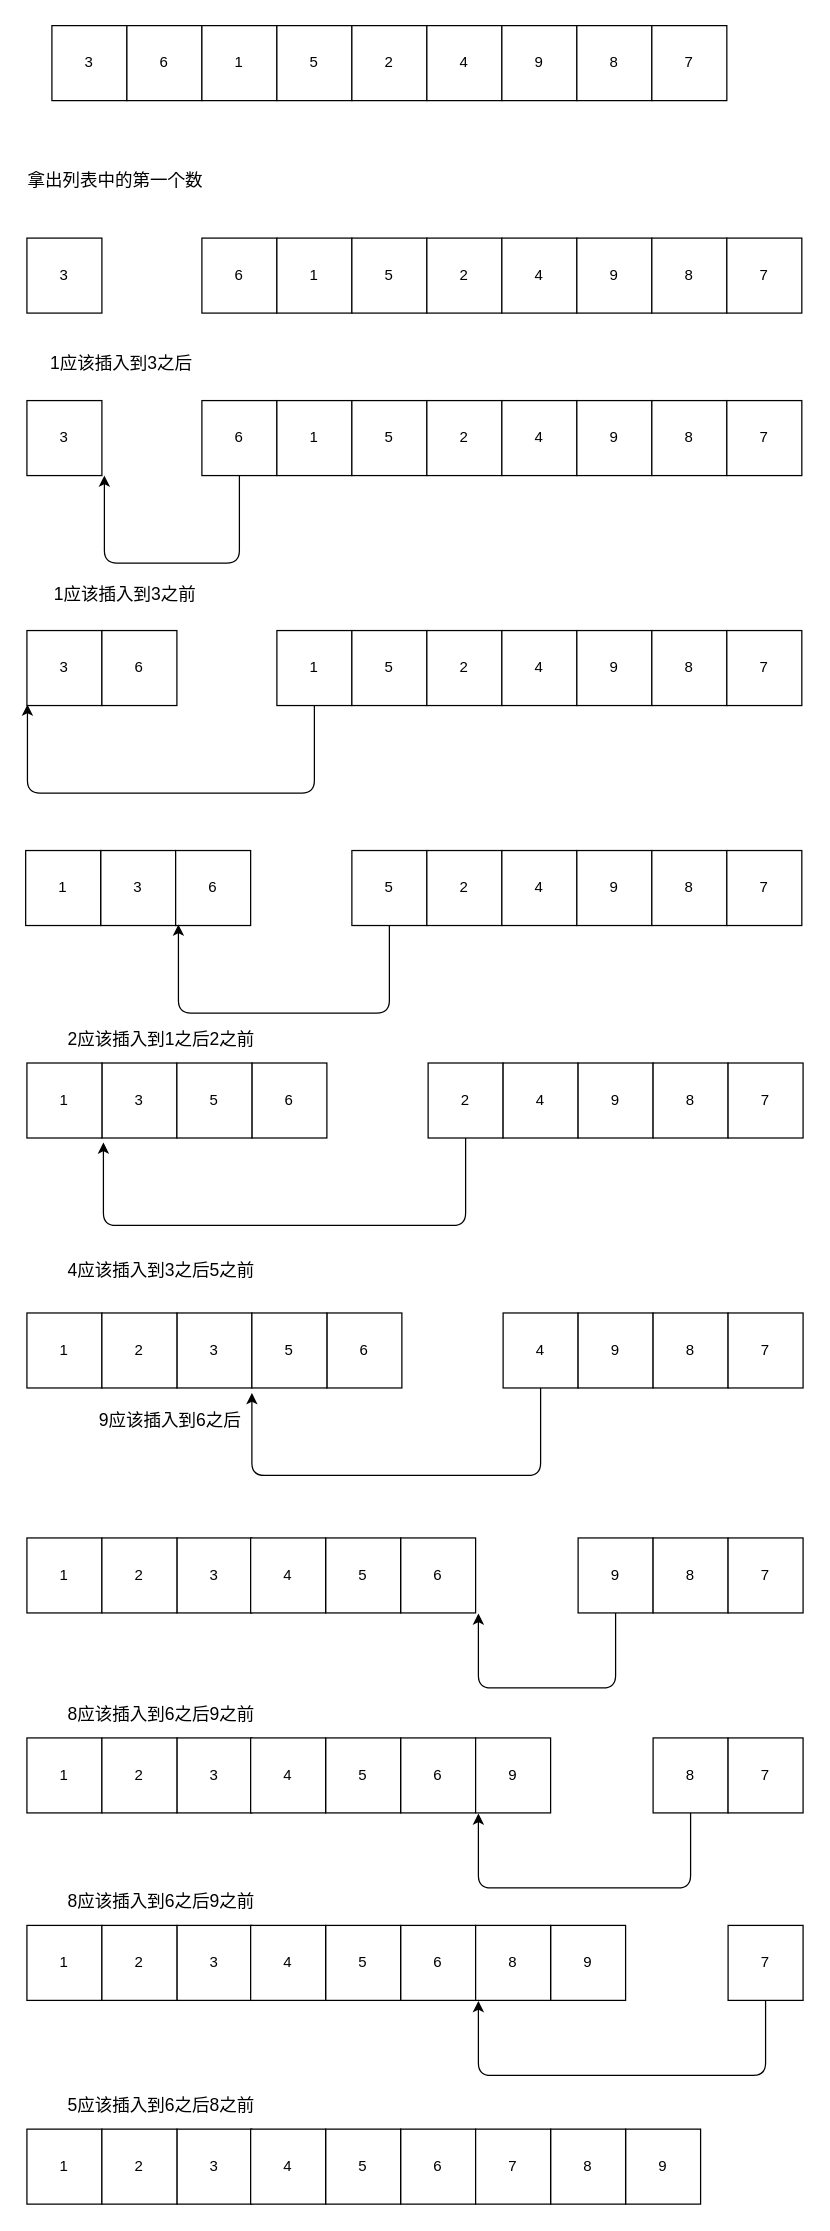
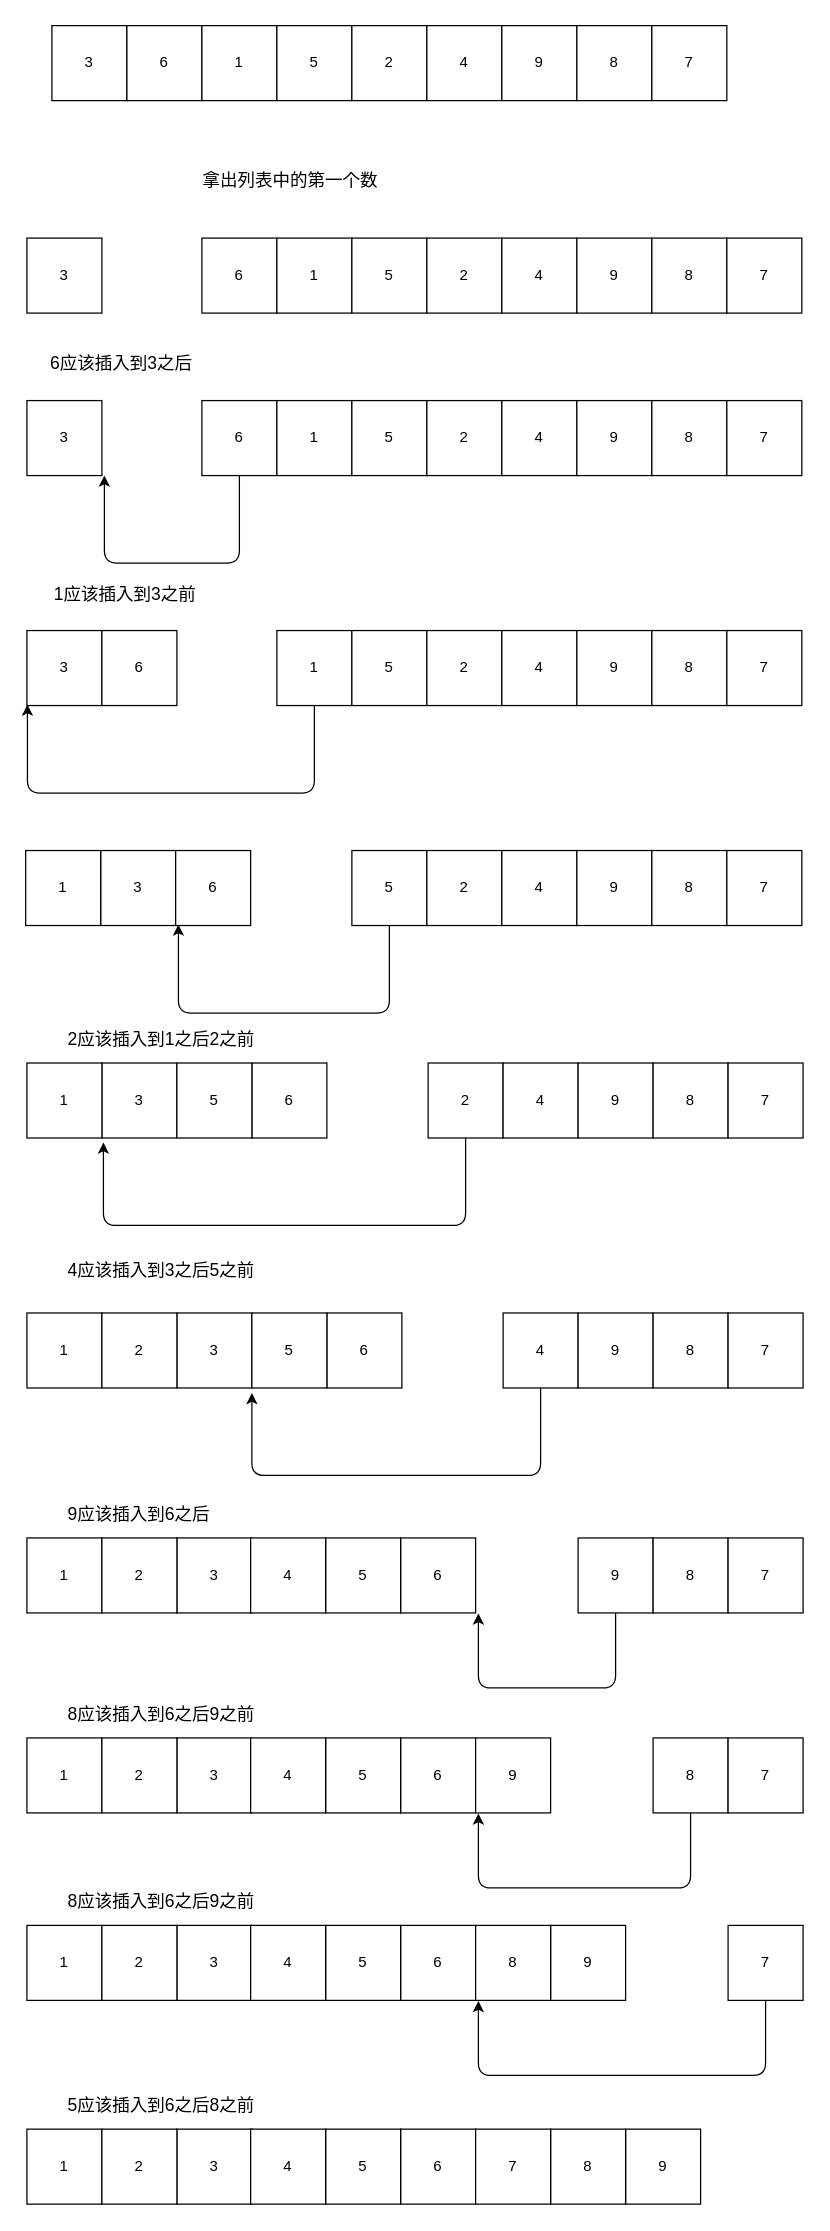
node "拿出列表中的第一个数": moved (126, 179) -> (301, 179)
node "1应该插入到3之后": label "1应该插入到3之后" -> "6应该插入到3之后"
node "9应该插入到6之后": moved (178, 1419) -> (147, 1513)
